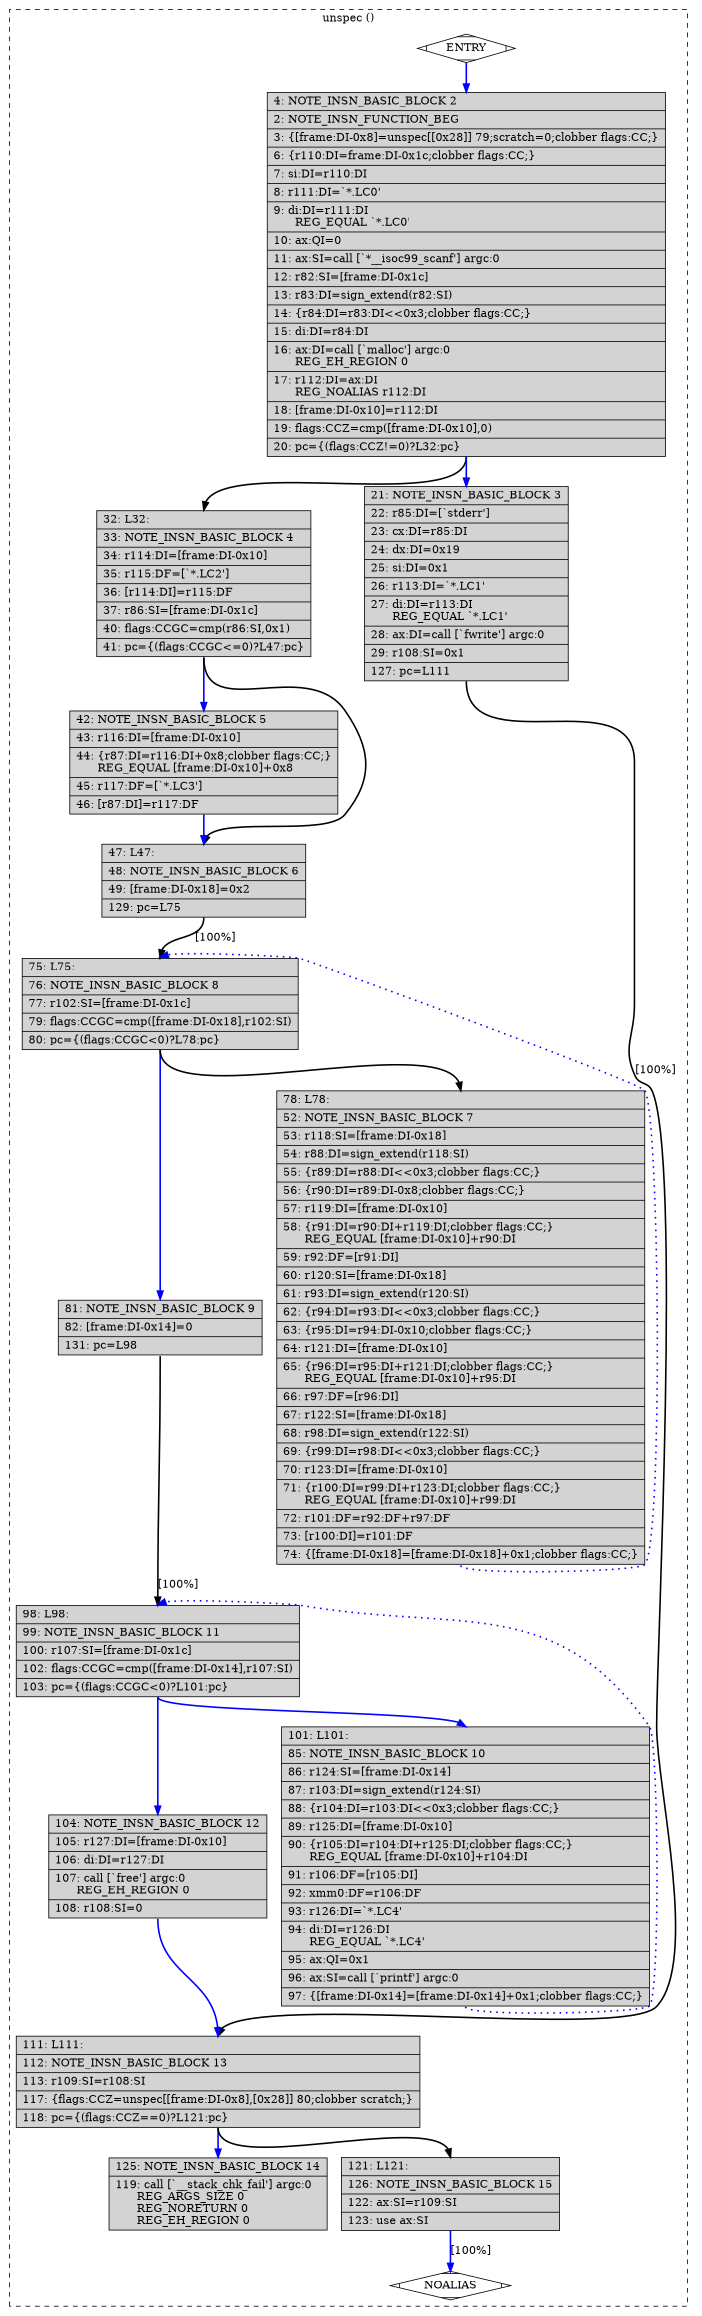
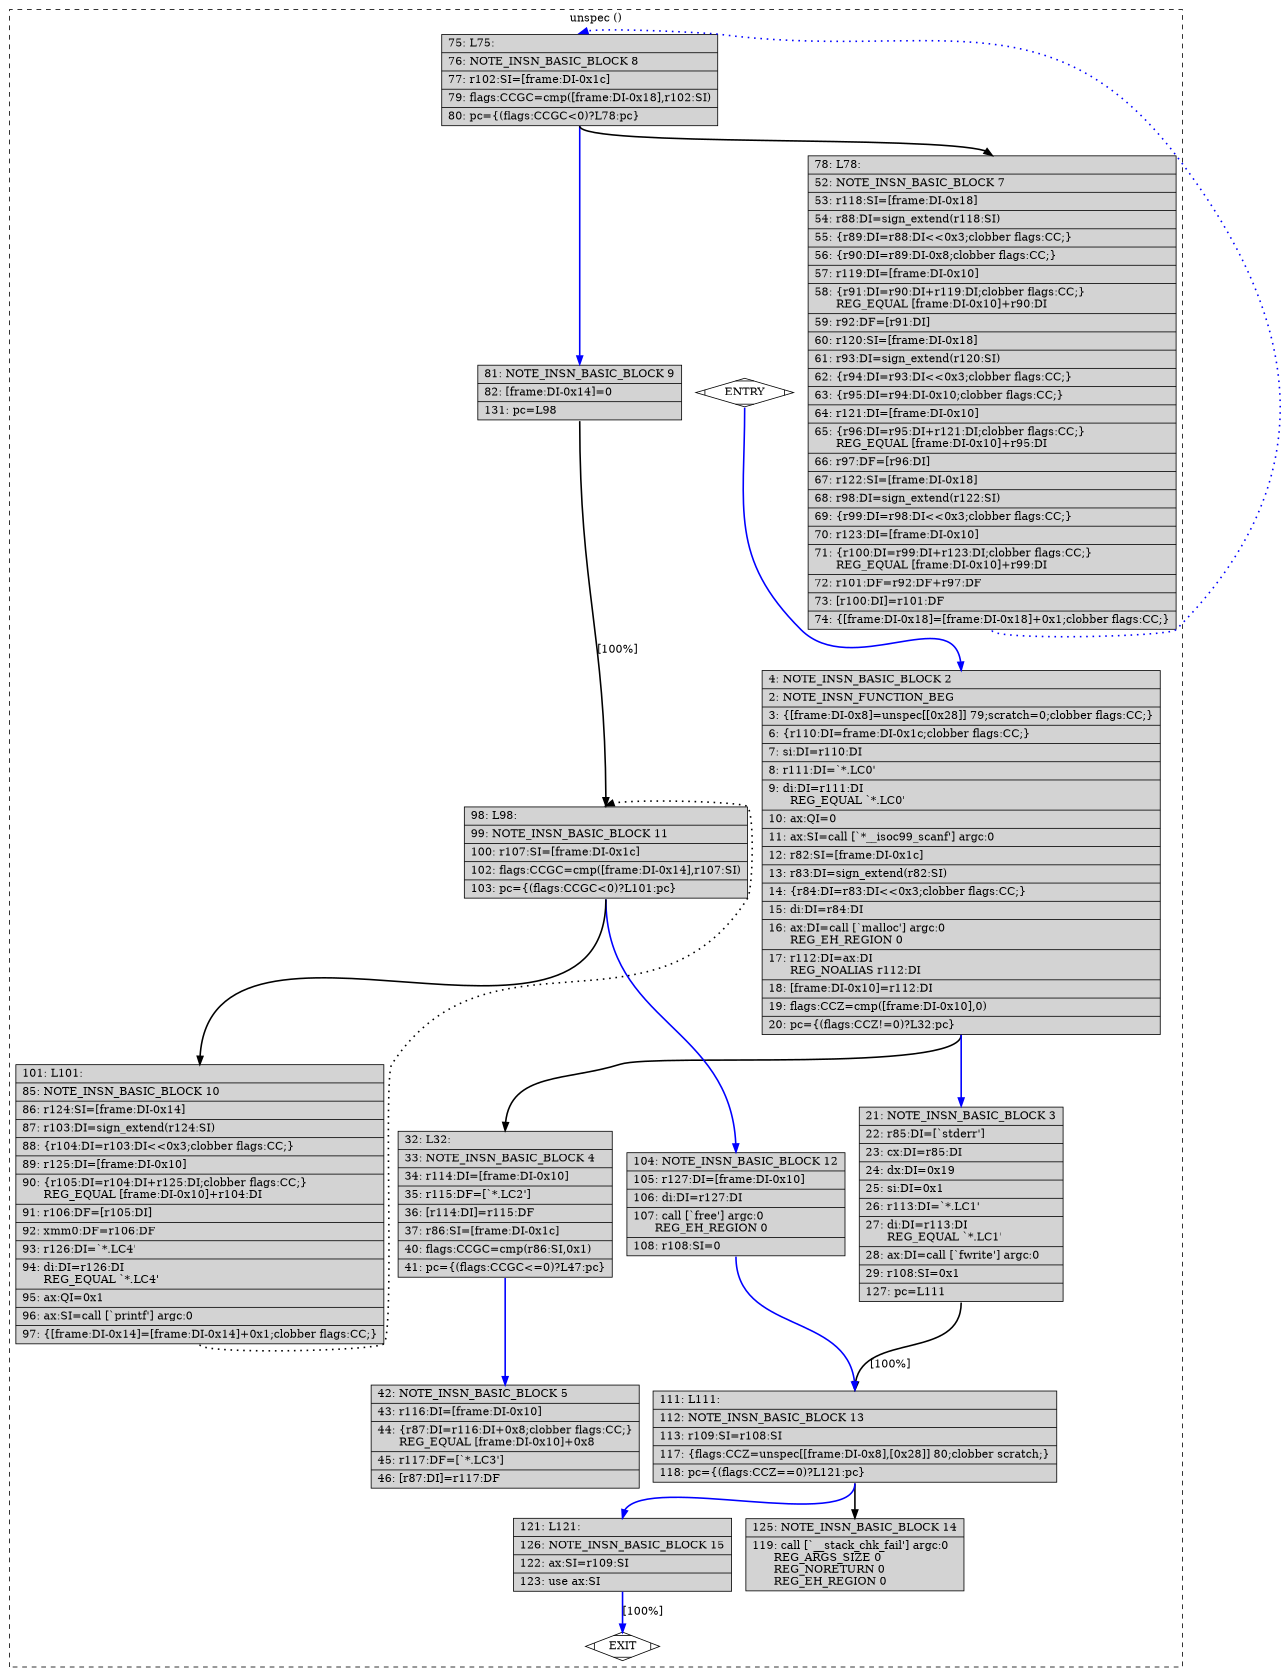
node "47: L47:": removed
edge "101: L101:" -> "98: L98:": color blue -> black
edge "98: L98:" -> "101: L101:": color blue -> black
edge "111: L111:" -> "125: NOTE_INSN_BASIC_BLOCK 14": color blue -> black
edge "111: L111:" -> "121: L121:": color black -> blue
node "NOALIAS": label "NOALIAS" -> "EXIT"
